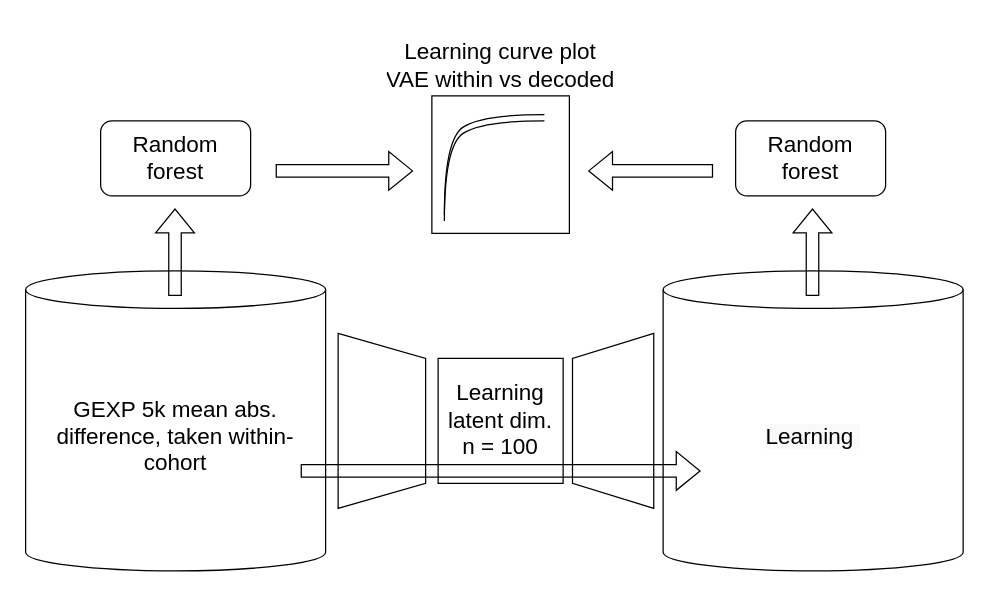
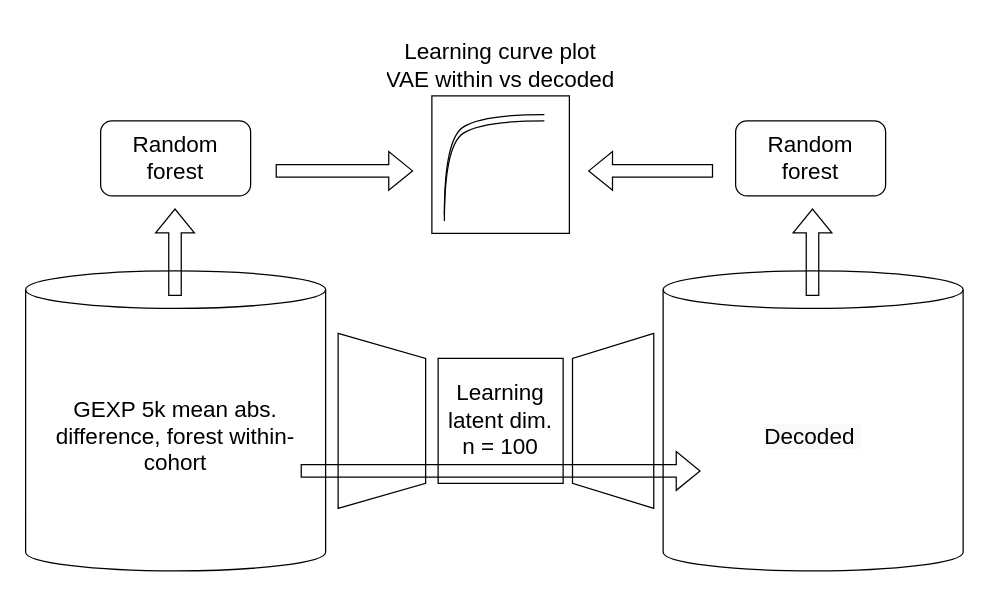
node "GEXP 5k mean abs. difference, taken within-cohort": label "GEXP 5k mean abs. difference, taken within-cohort" -> "GEXP 5k mean abs. difference, forest within-cohort"
node "Learning": label "Learning" -> "Decoded"
